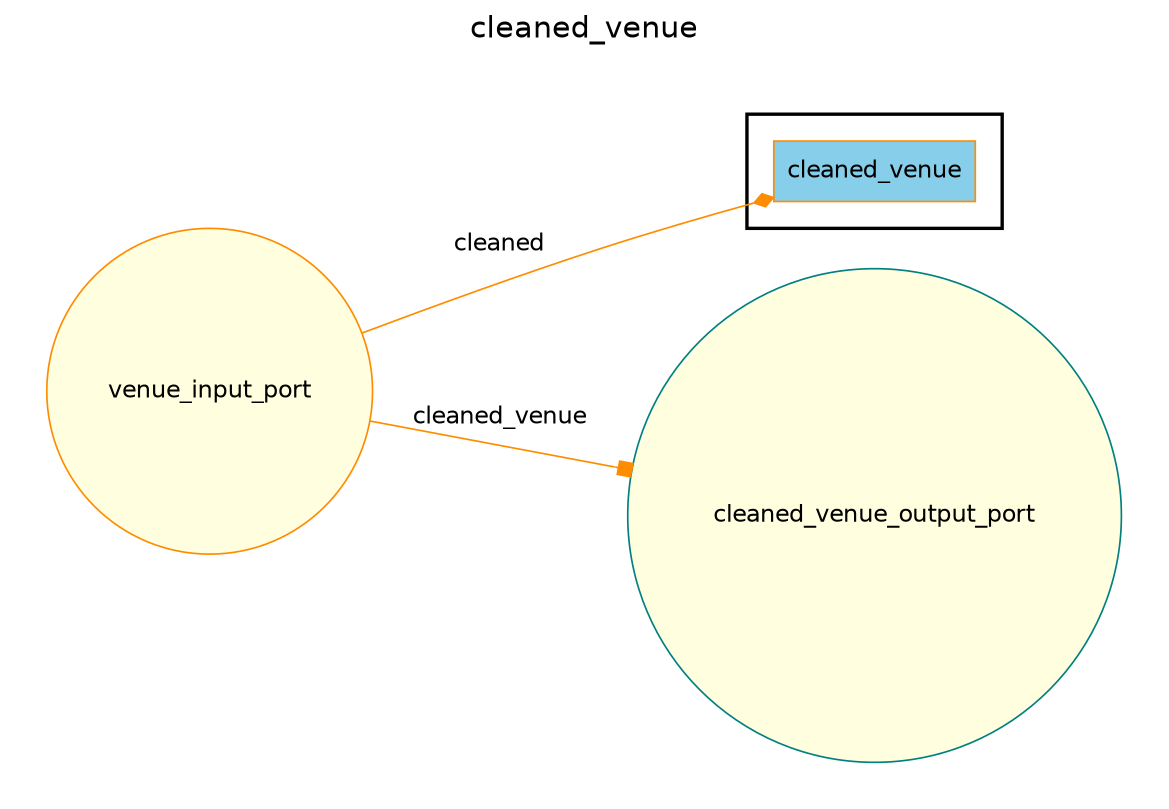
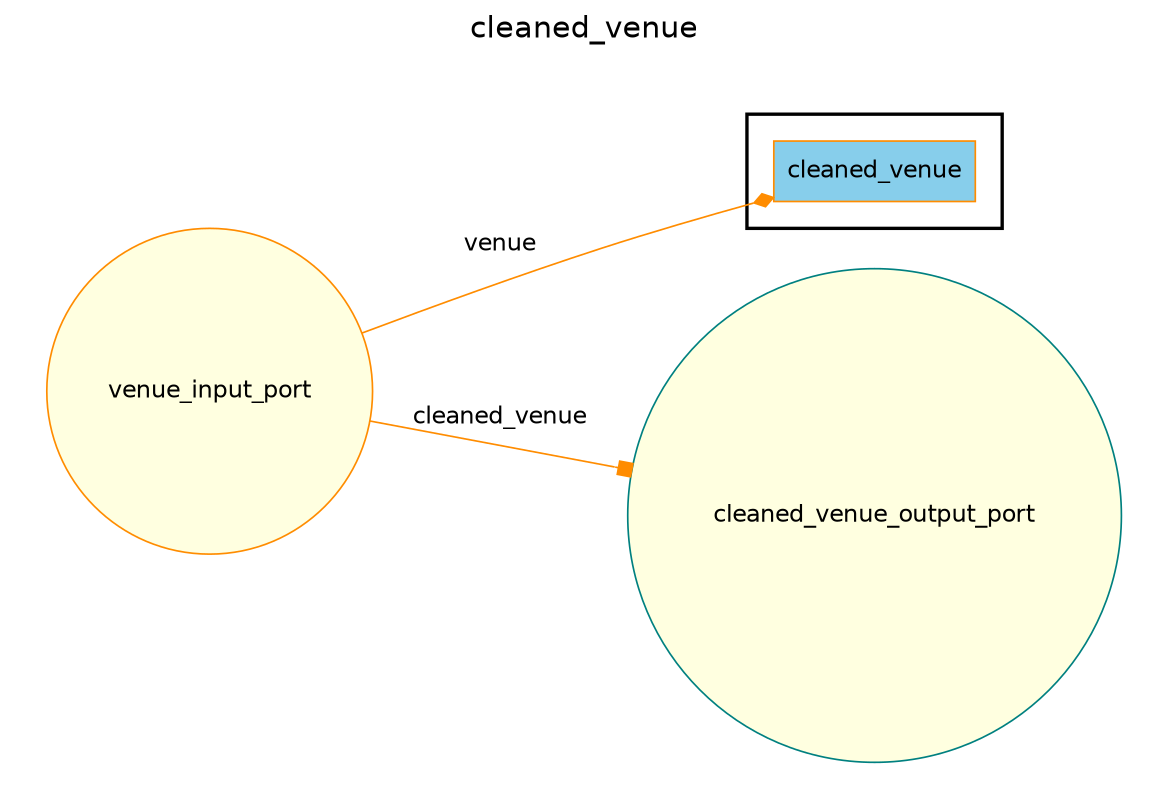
edge "venue_input_port" -> "cleaned_venue": label "cleaned" -> "venue"
